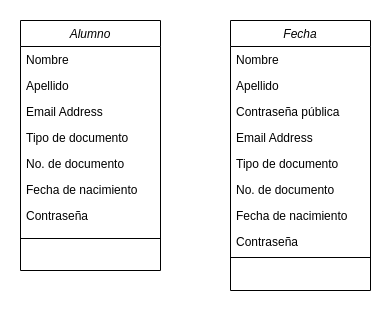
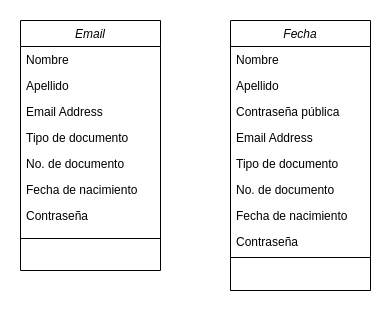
node "Alumno": label "Alumno" -> "Email"
